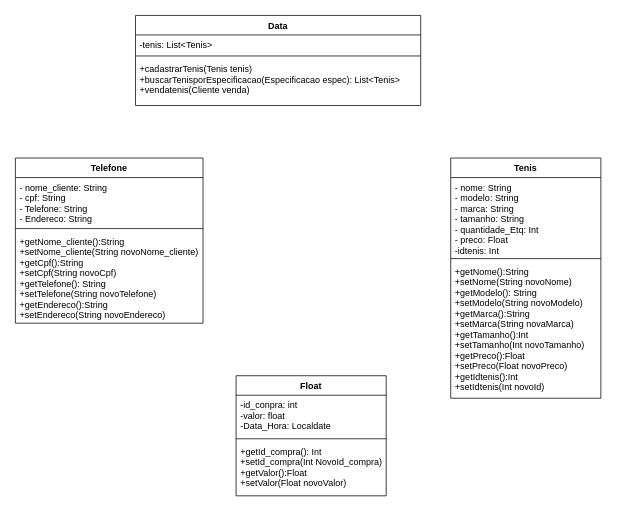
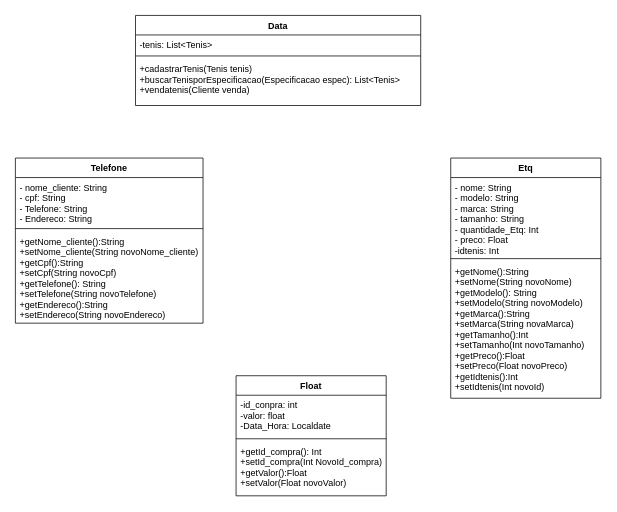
node "Tenis": label "Tenis" -> "Etq"
